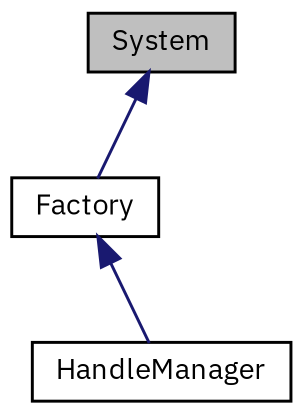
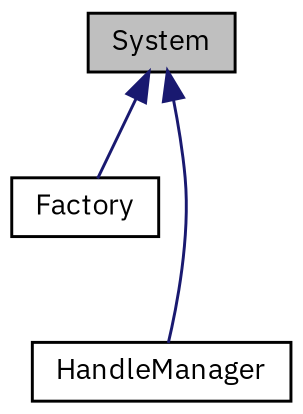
edge "HandleManager" -> "Factory": now "HandleManager" -> "System"
